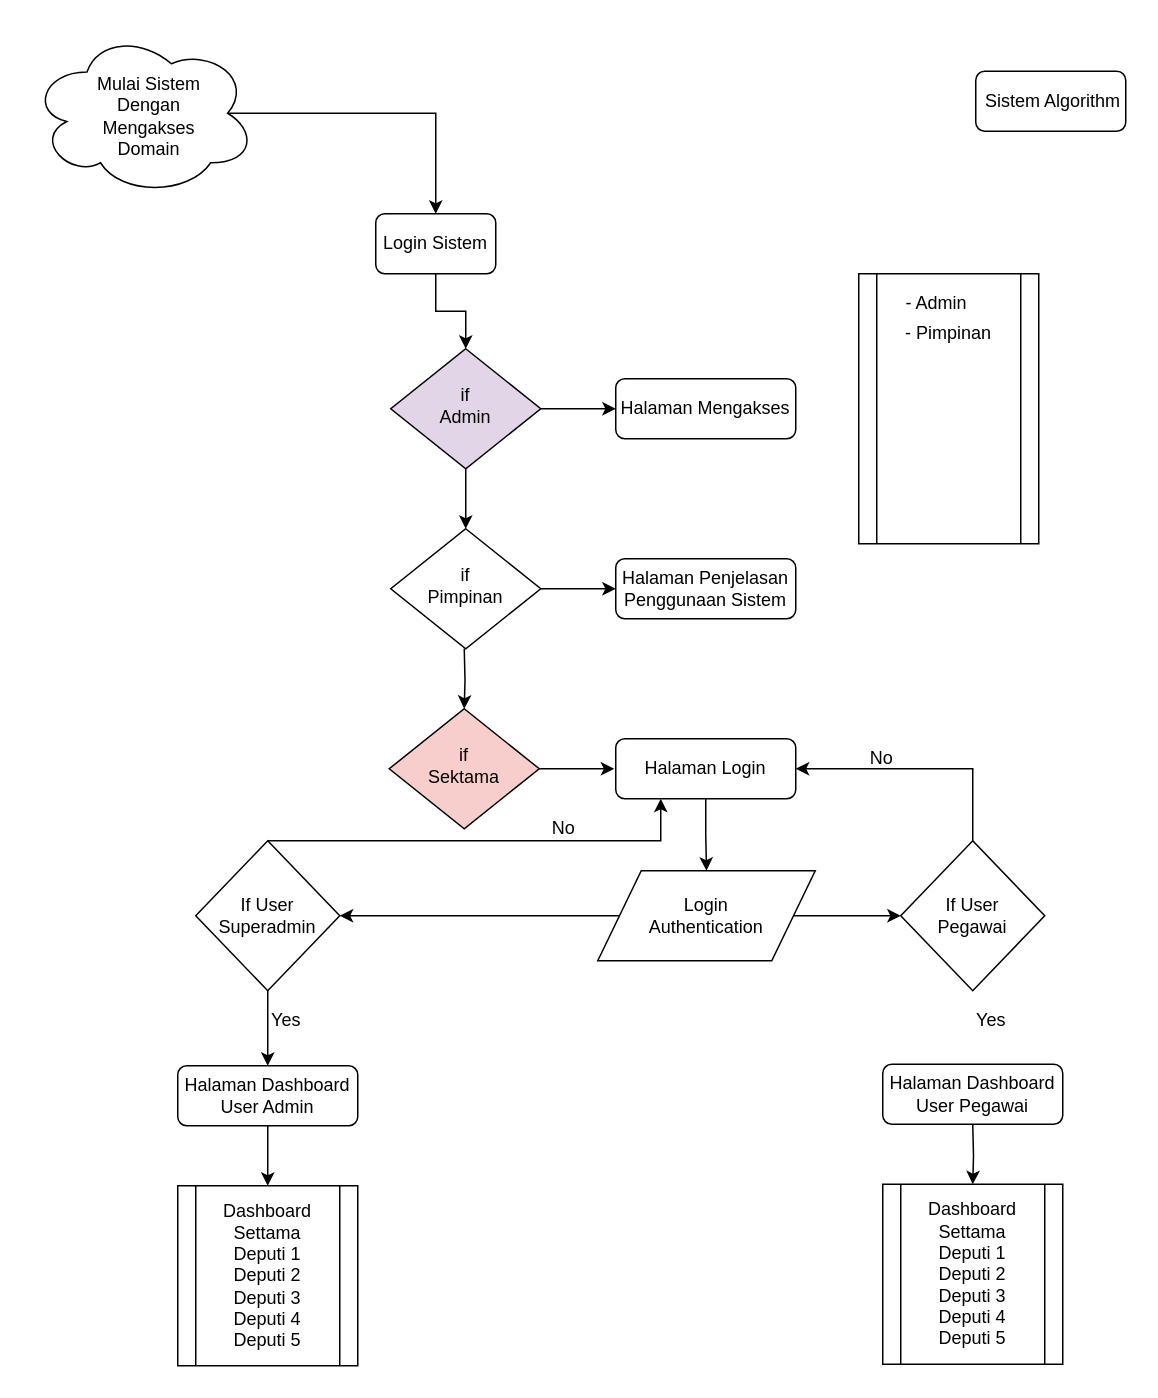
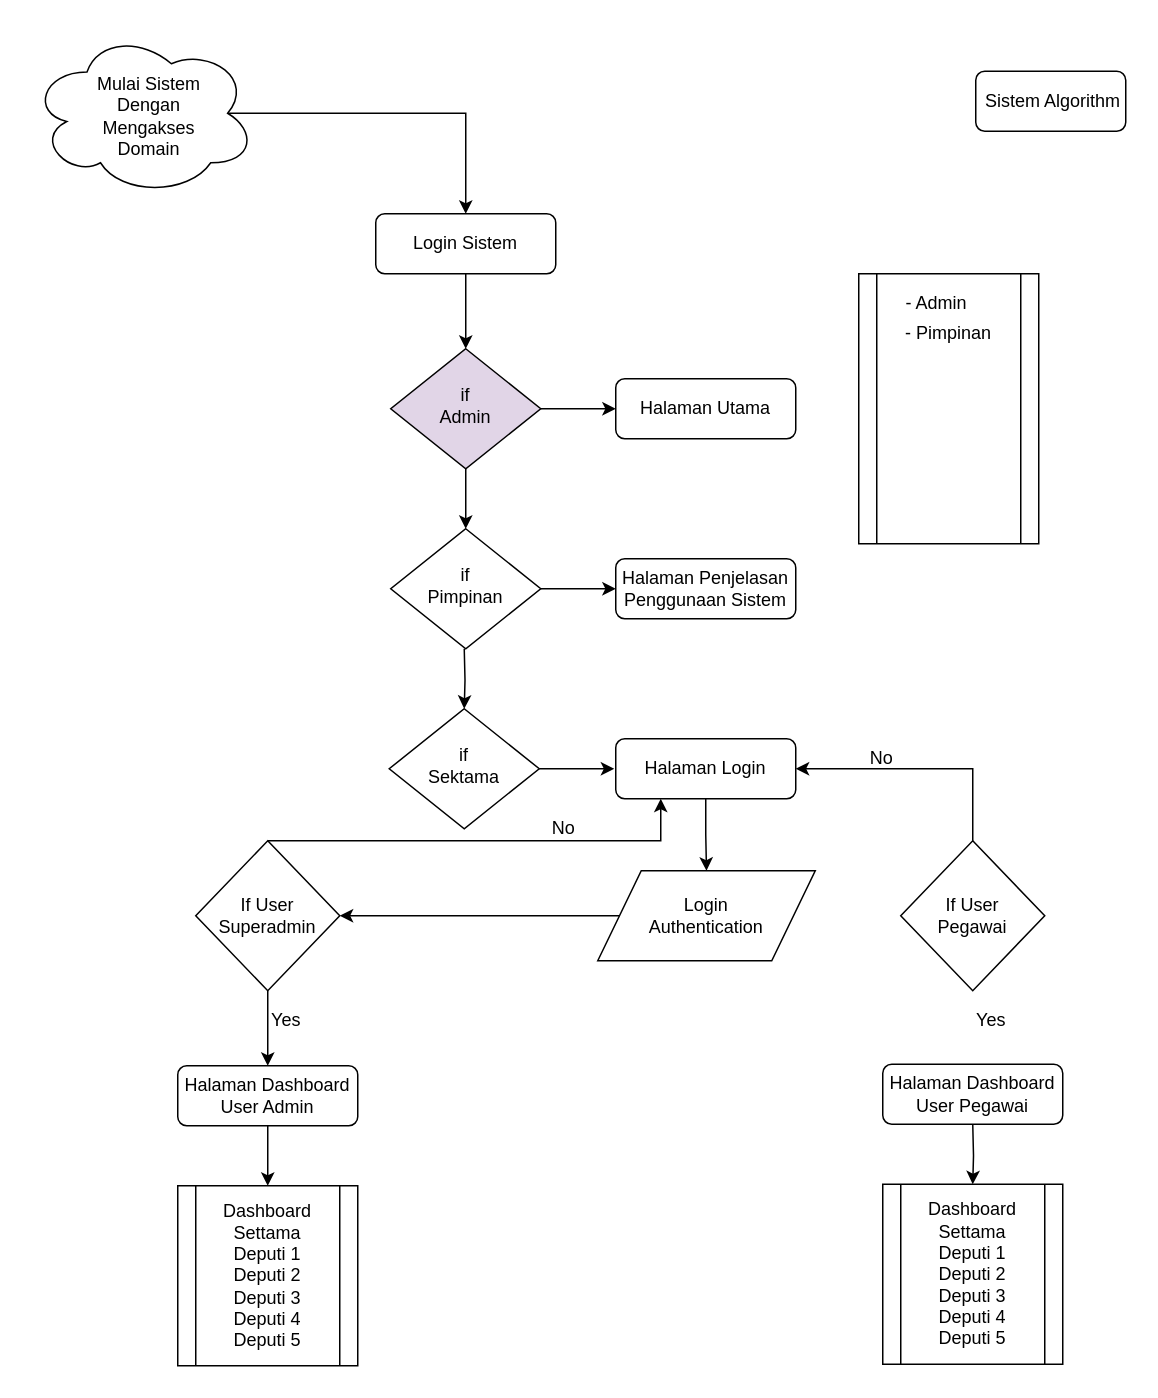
node "Login Sistem": size 120x60 -> 180x60
node "Halaman Mengakses": label "Halaman Mengakses" -> "Halaman Utama"
node "if Sektama": fillcolor #f8cecc -> #ffffff
edge "Login Authentication" -> "If User Pegawai": removed
